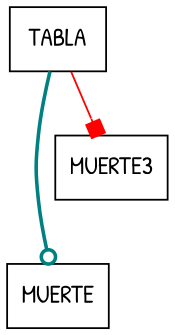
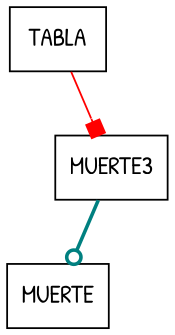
edge "TABLA" -> "MUERTE": now "MUERTE3" -> "MUERTE"
